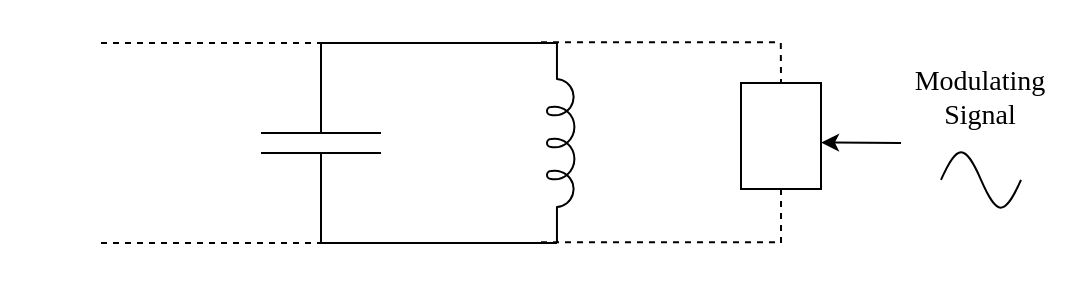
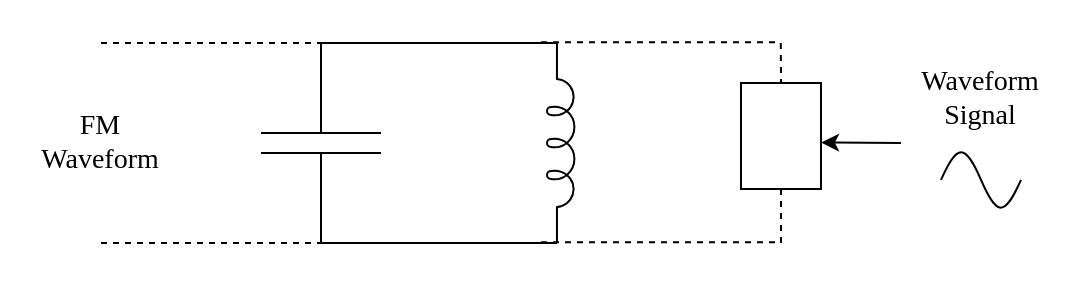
node "Modulating Signal": label "Modulating Signal" -> "Waveform Signal"
node "FM Waveform": added
